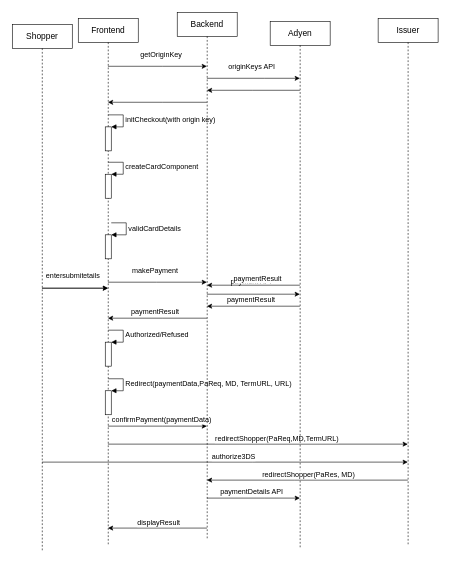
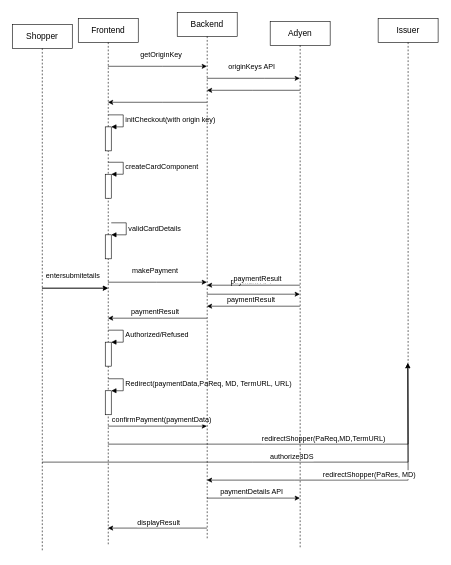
node "Issuer": size 60x528 -> 60x345
